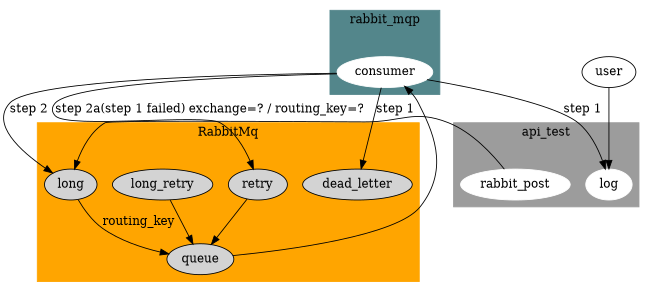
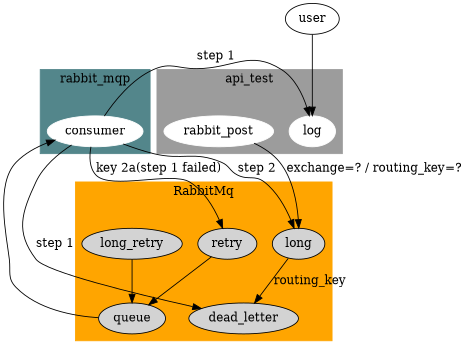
edge "consumer" -> "retry": label "step 2a(step 1 failed)" -> "key 2a(step 1 failed)"
edge "long" -> "queue": now "long" -> "dead_letter"
